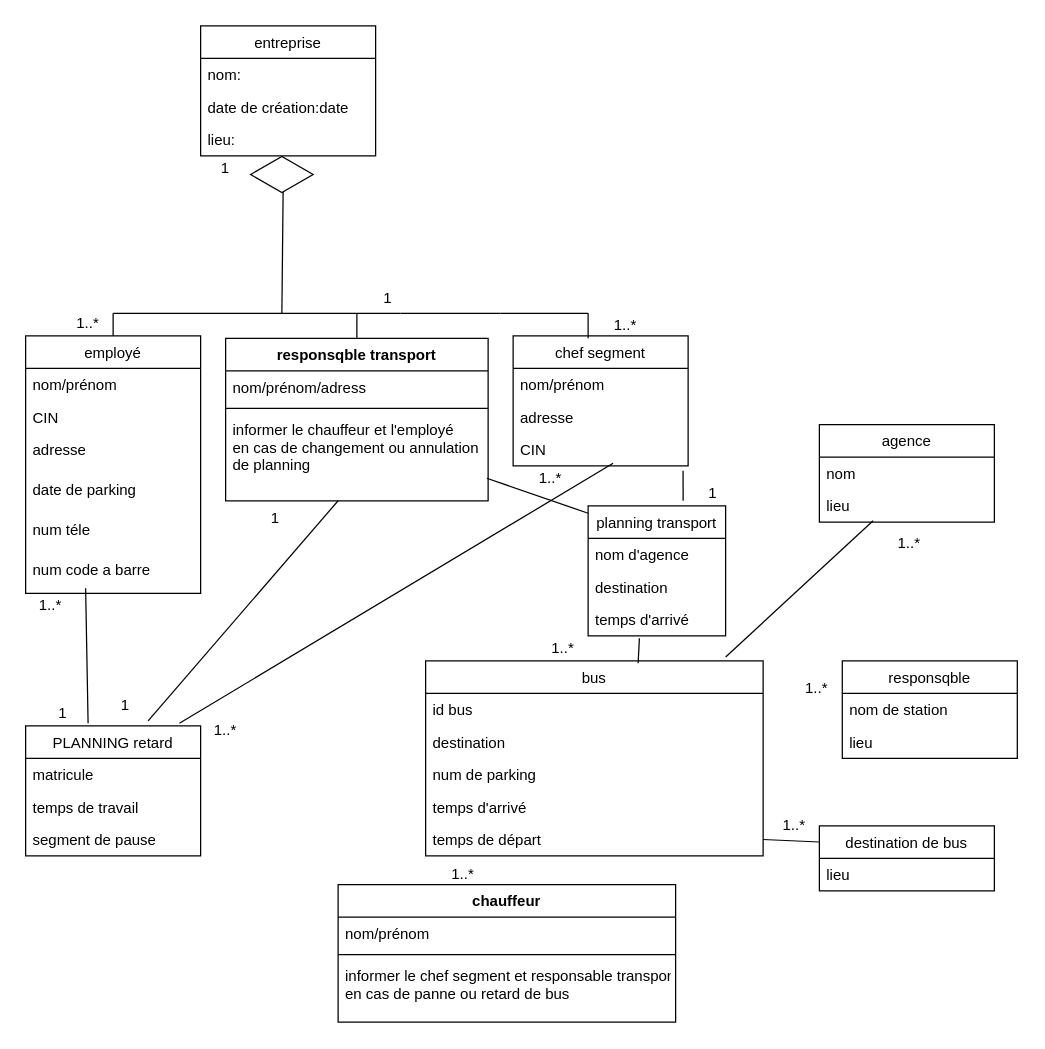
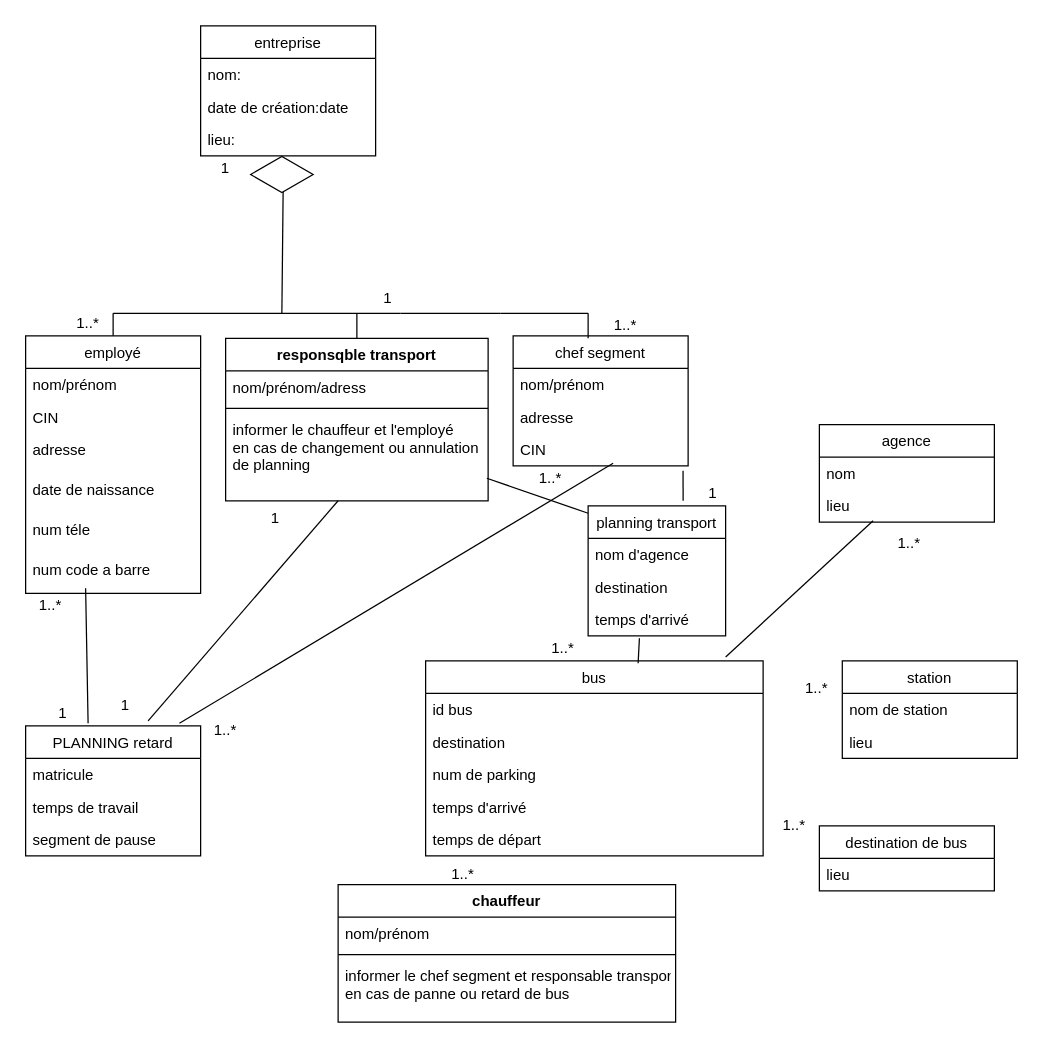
node "date de parking": label "date de parking" -> "date de naissance"
node "responsqble": label "responsqble" -> "station"
edge "temps de départ" -- "destination de bus": removed
